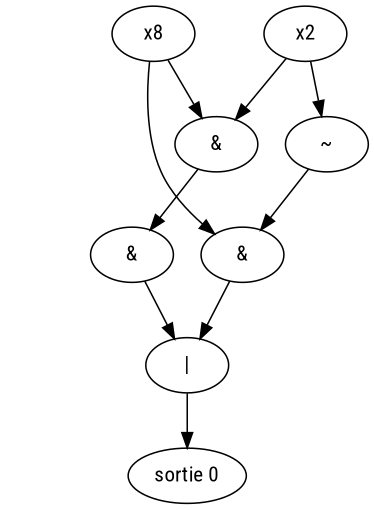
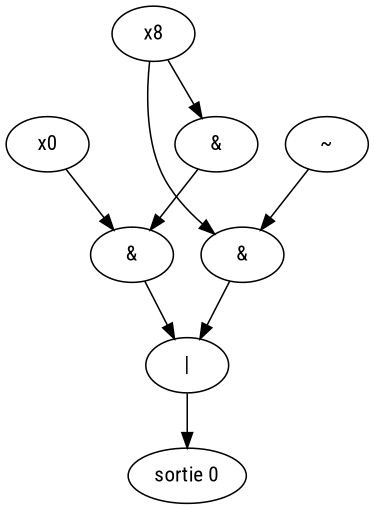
node "x2": removed
node "x0": added
